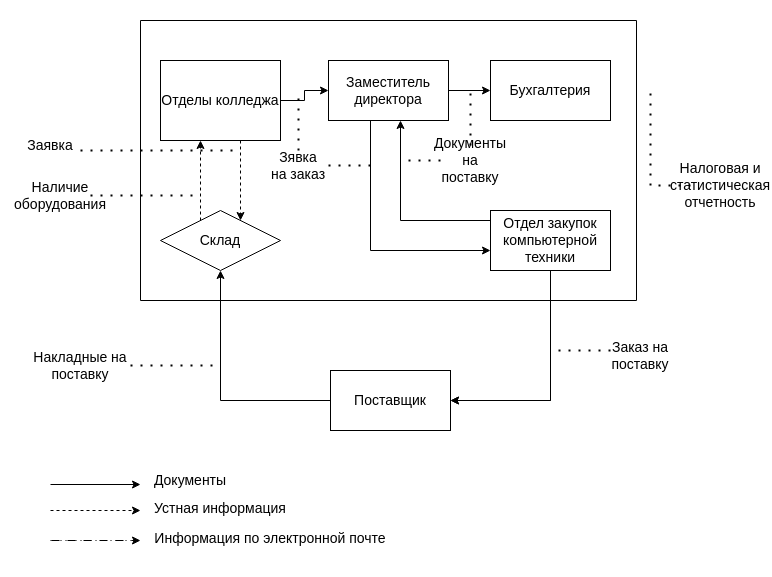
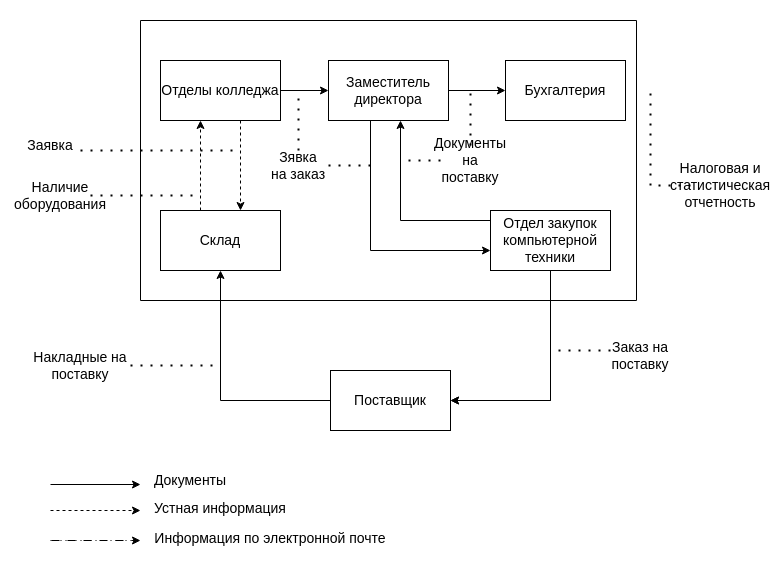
node "Бухгалтерия": moved (551, 91) -> (566, 91)
node "Отделы колледжа": size 120x80 -> 120x60
node "Склад": shape diamond -> rectangle
